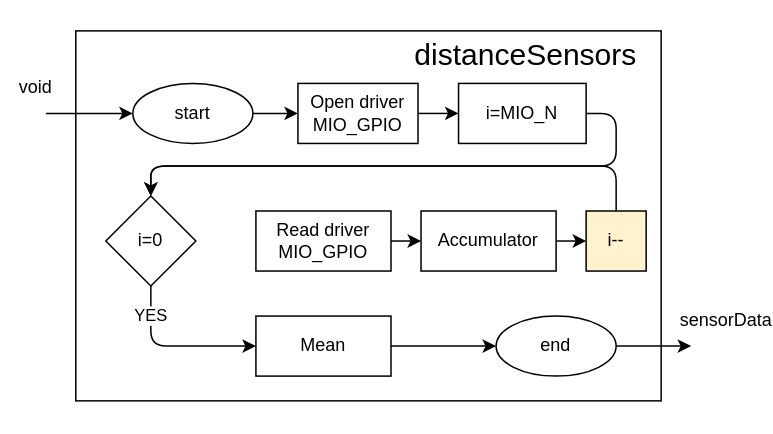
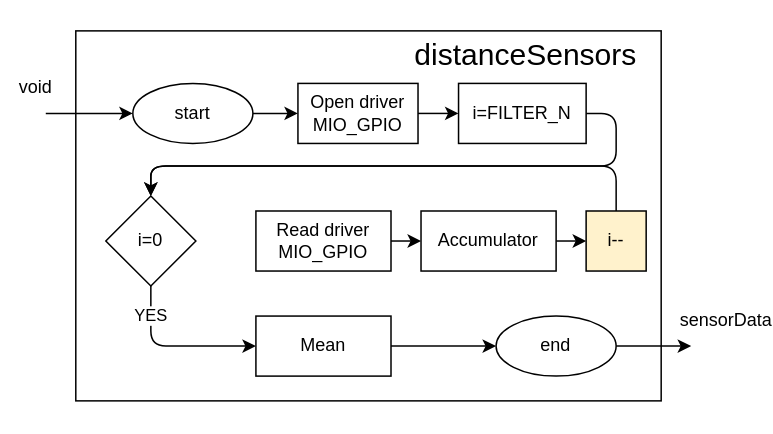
node "i=MIO_N": label "i=MIO_N" -> "i=FILTER_N"
